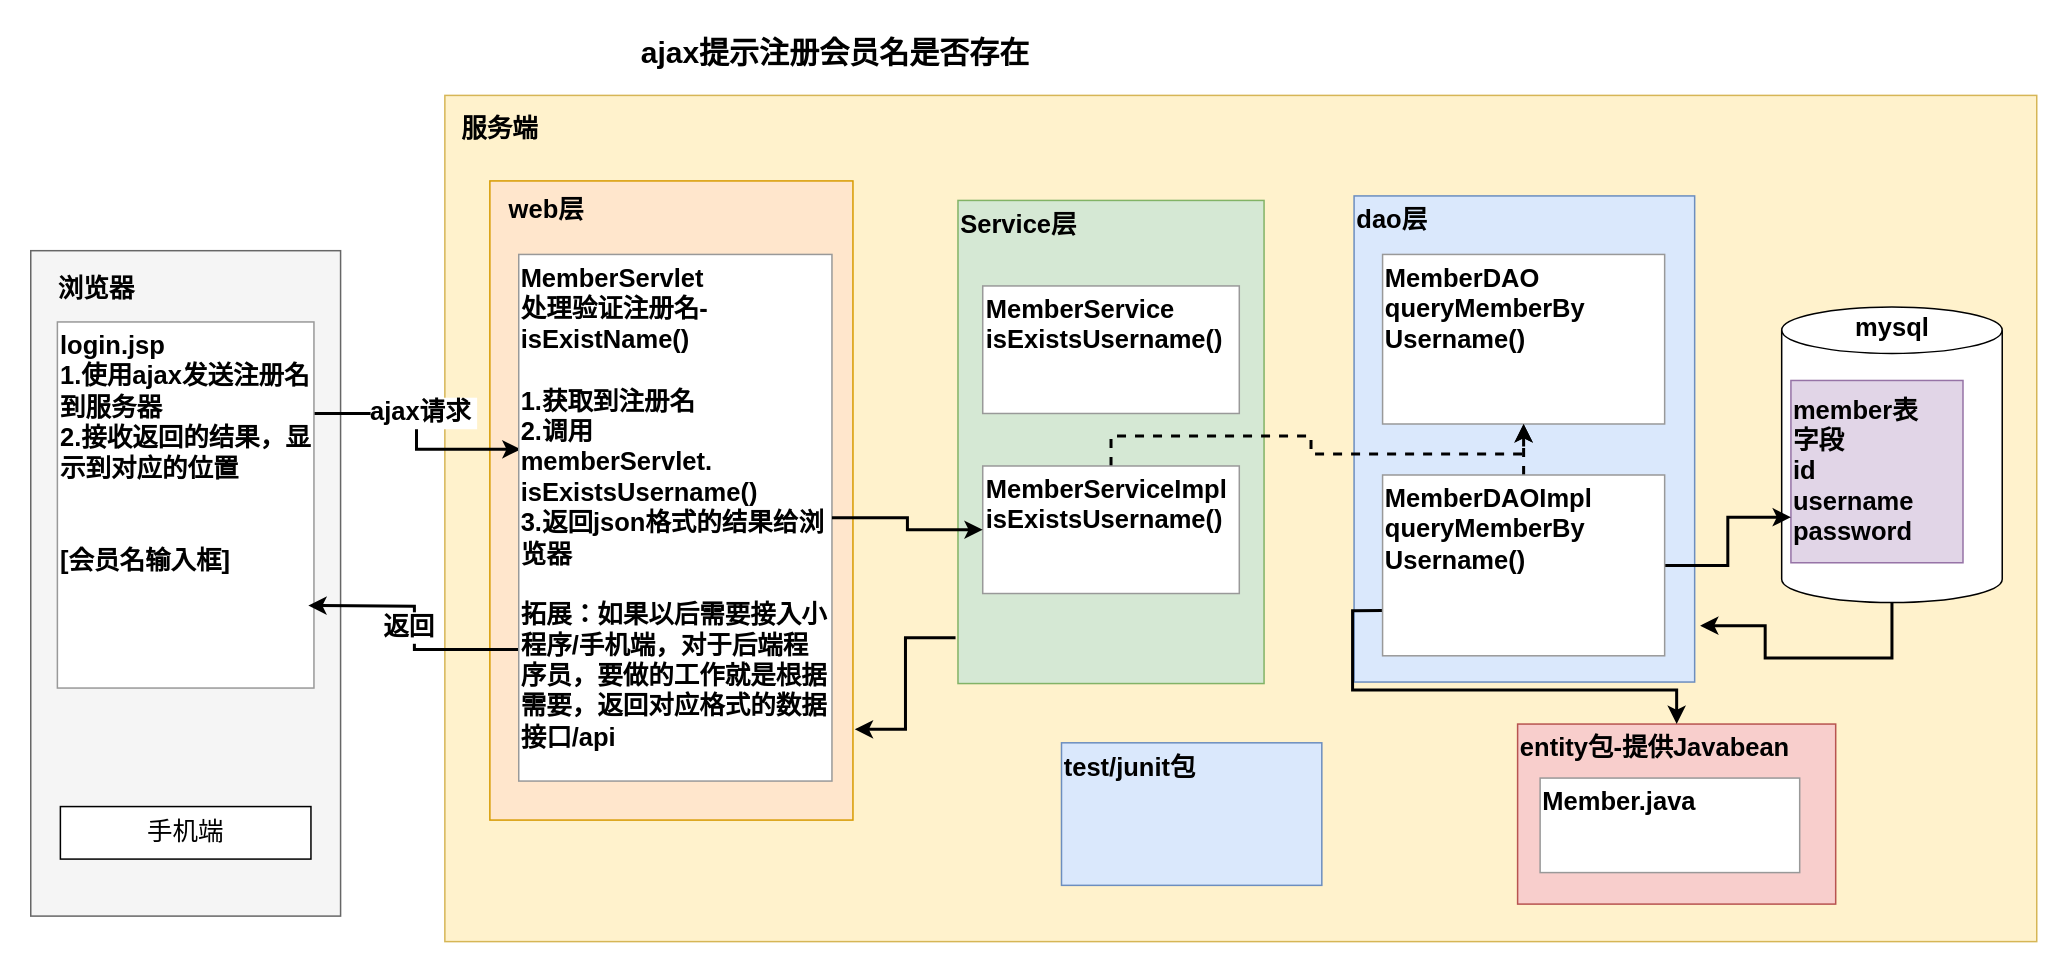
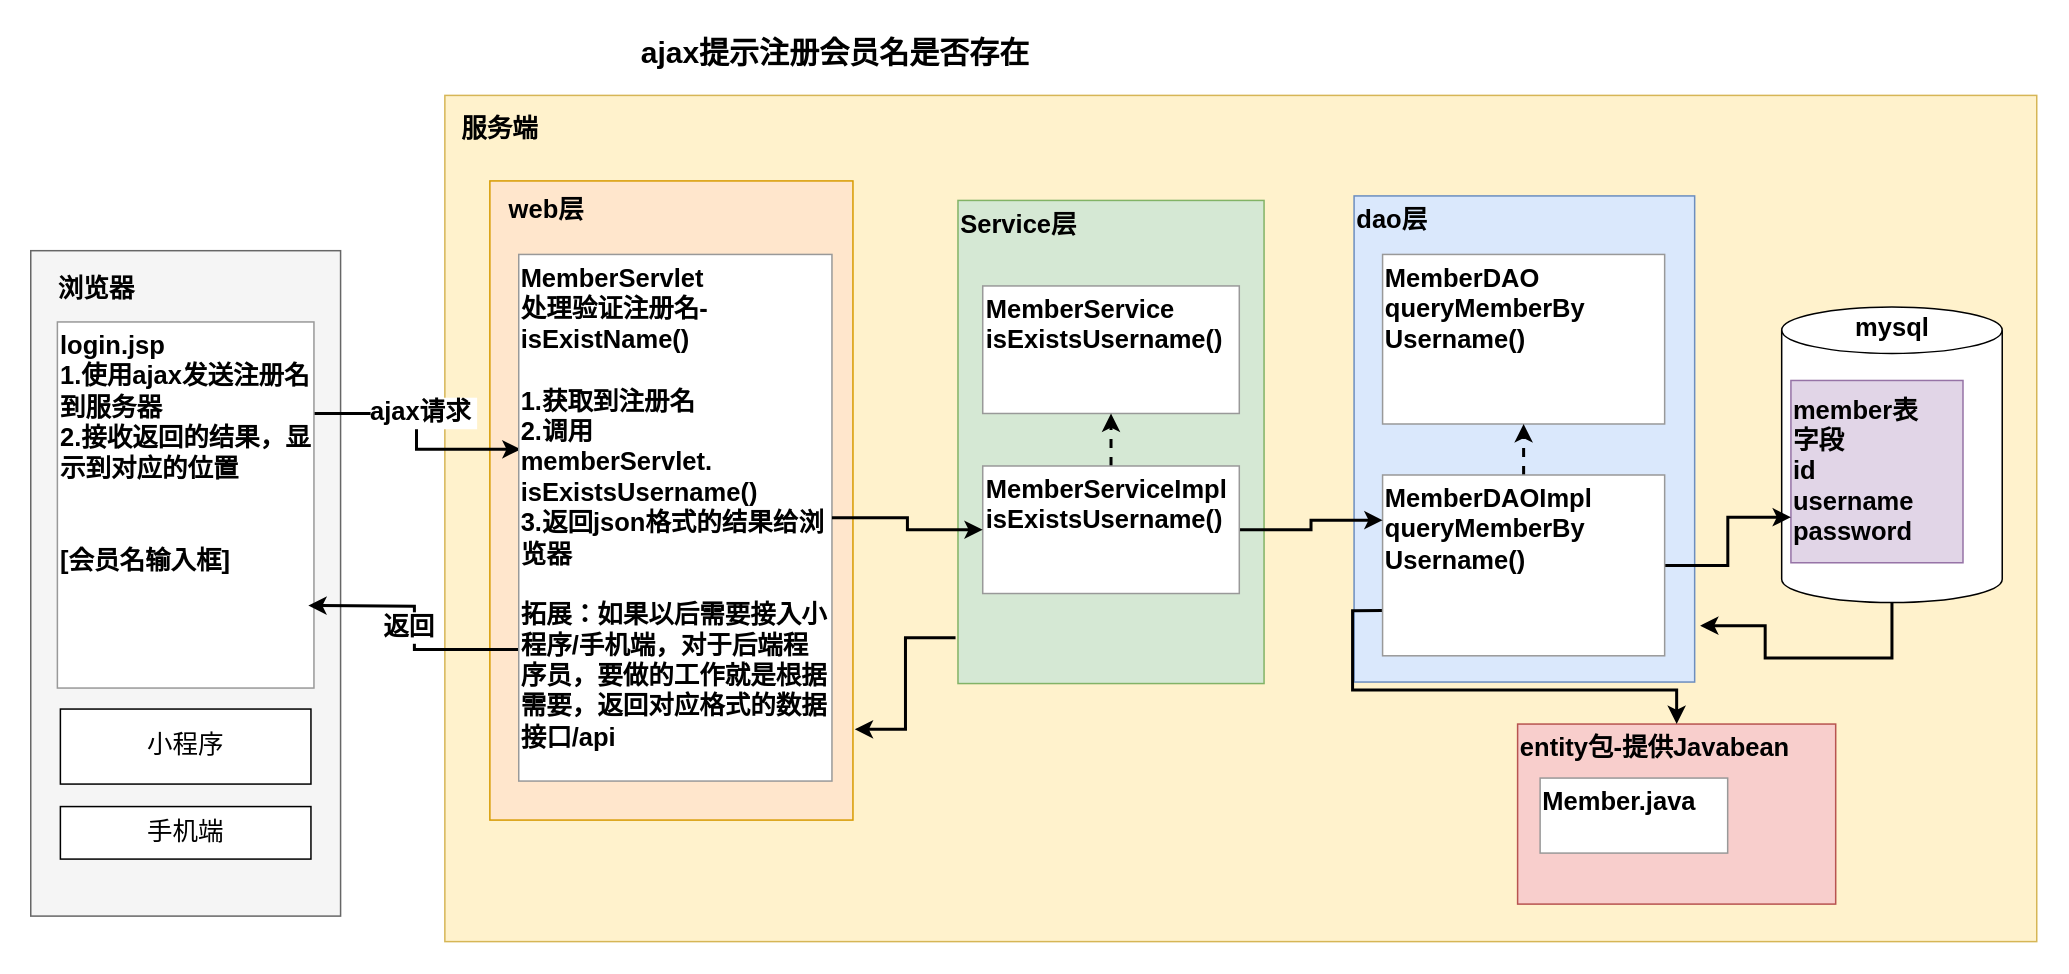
edge "MemberServiceImpl isExistsUsername()" -> "MemberDAO queryMemberBy Username()": now "MemberServiceImpl isExistsUsername()" -> "MemberService isExistsUsername()"
edge "MemberServiceImpl isExistsUsername()" -> "MemberDAOImpl queryMemberBy Username()": added
node "小程序": added
node "test/junit包": removed
node "Member.java": size 260x95 -> 188x75
